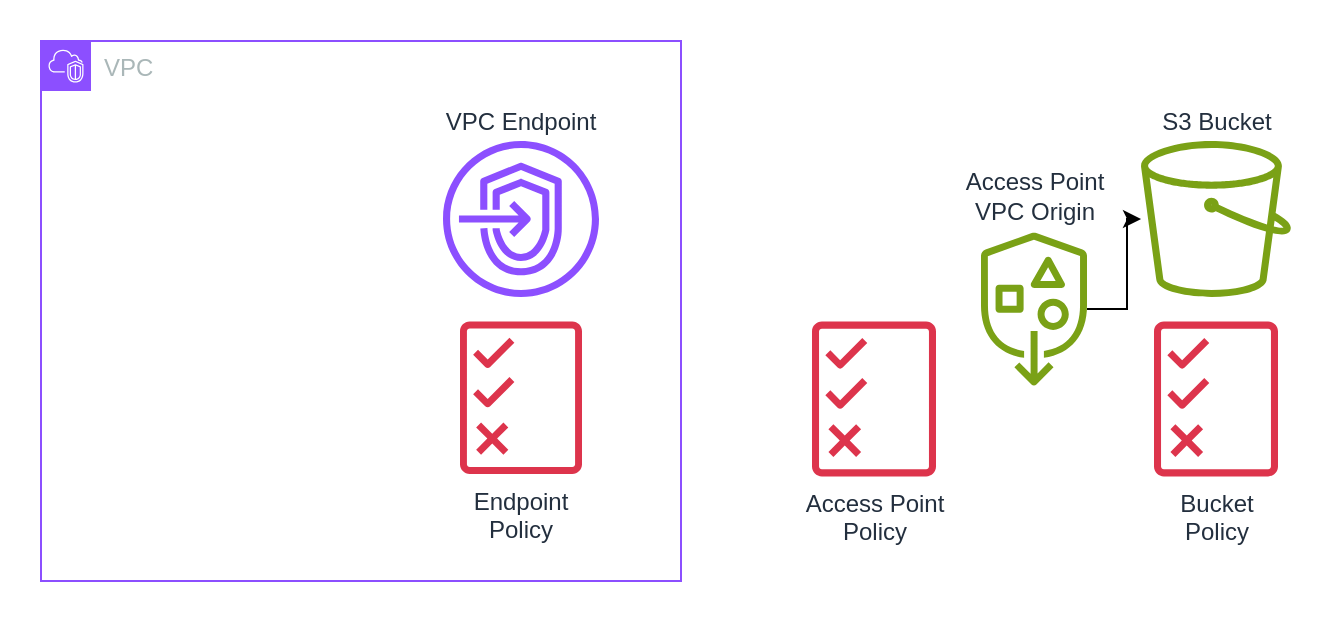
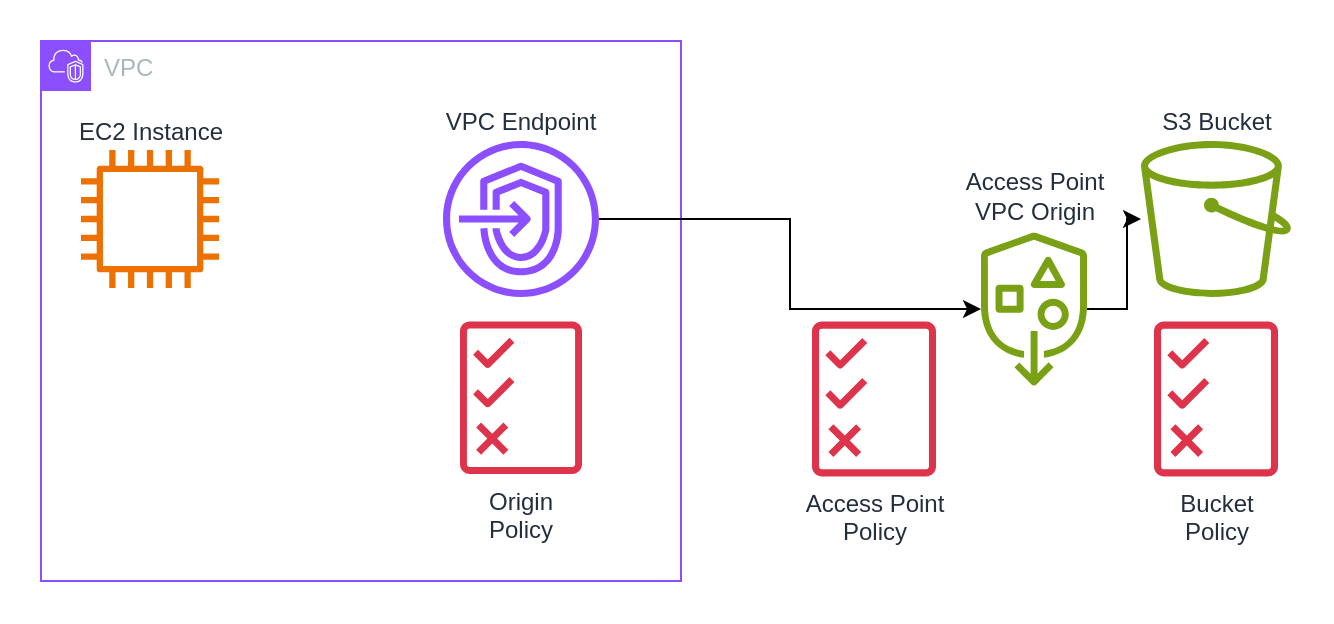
node "EC2 Instance": added
edge "VPC Endpoint" -> "Access Point VPC Origin": added
node "Endpoint Policy": label "Endpoint Policy" -> "Origin Policy"
